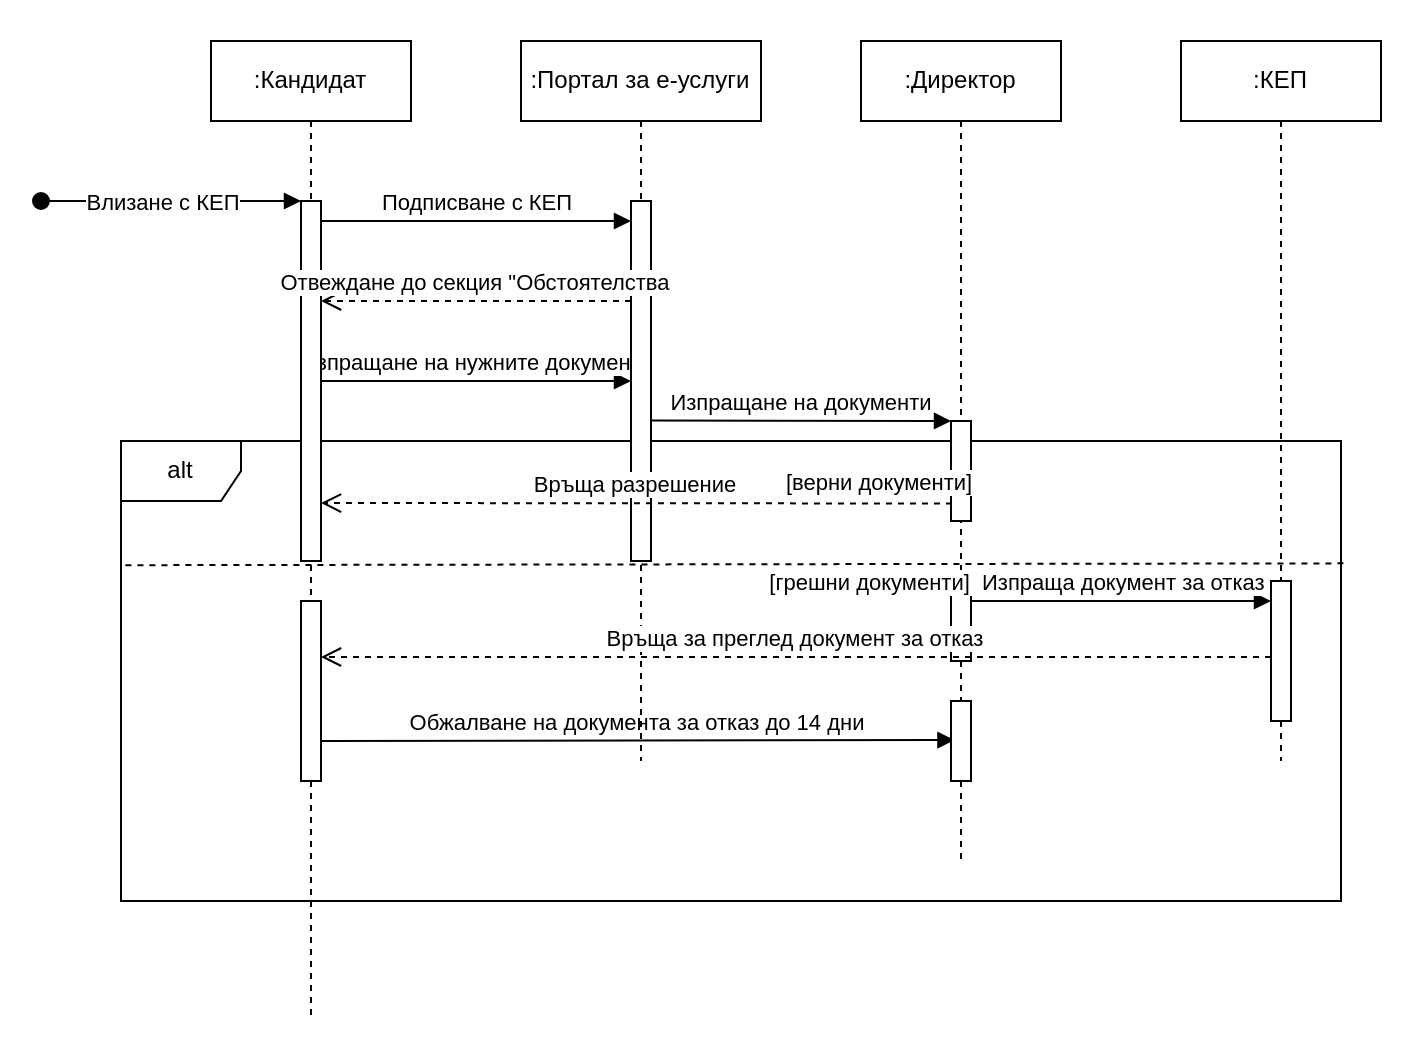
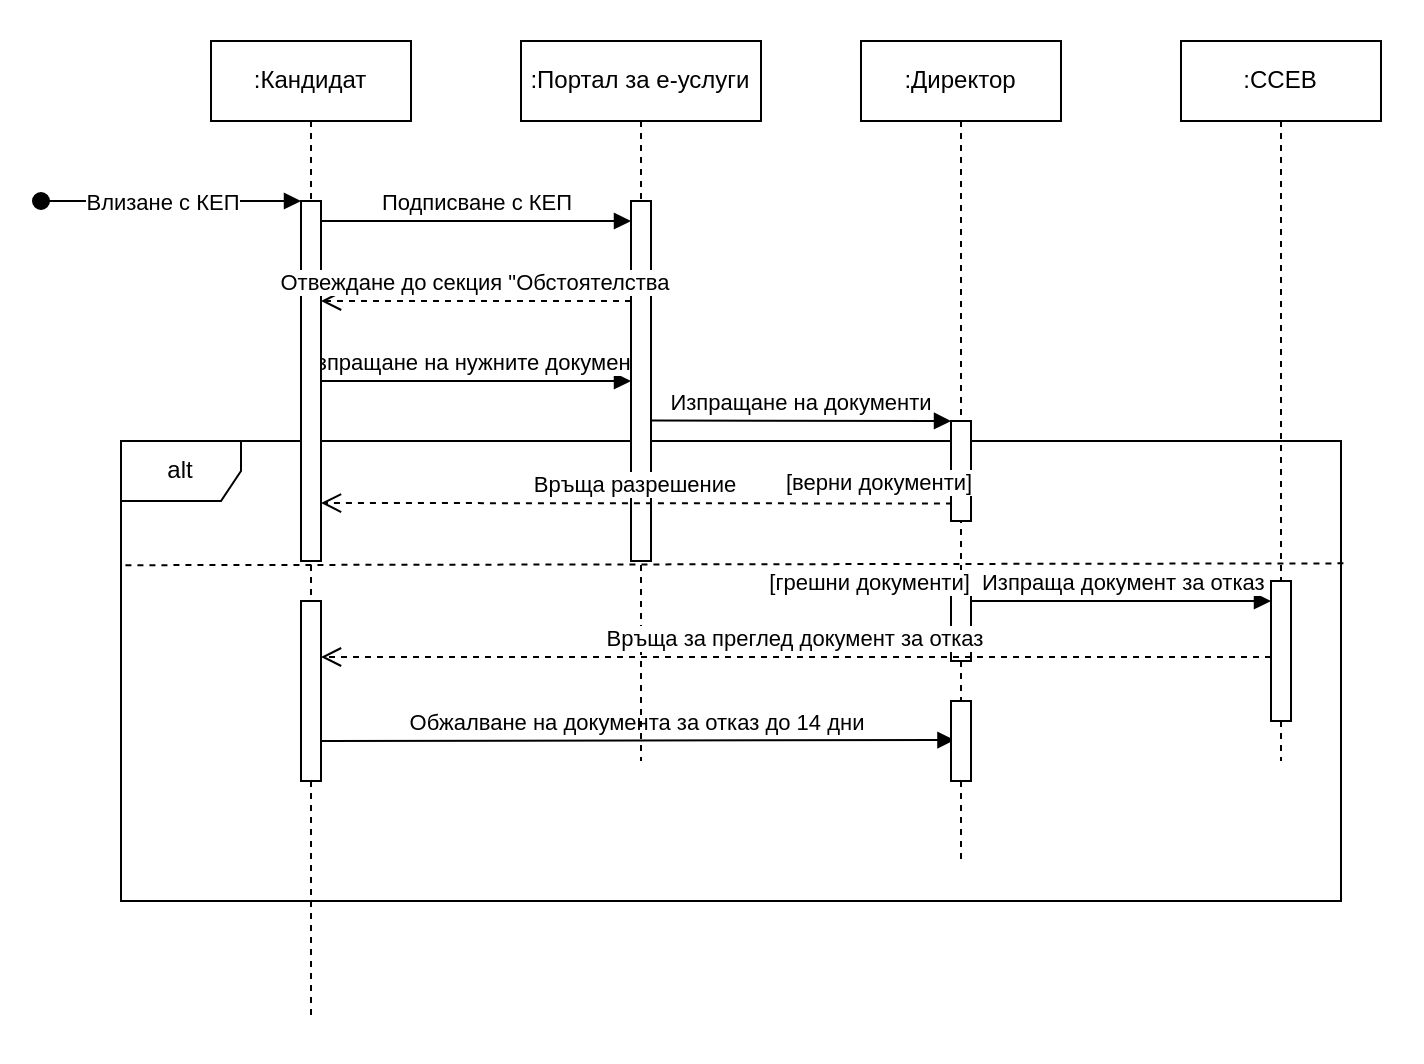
node ":КЕП": label ":КЕП" -> ":ССЕВ"
